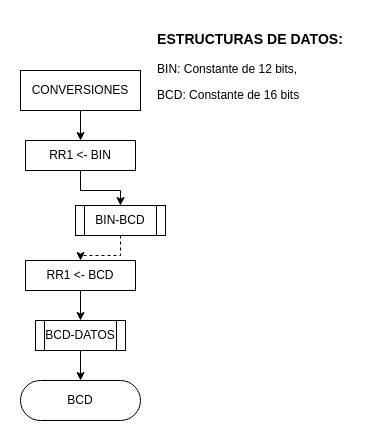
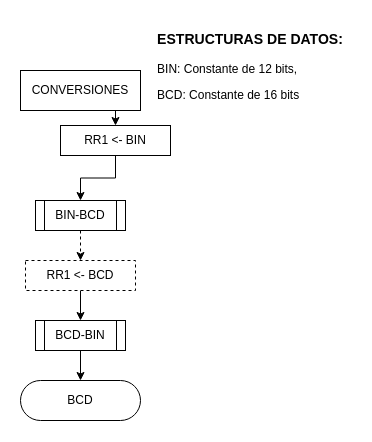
node "RR1 <- BIN": moved (81, 156) -> (116, 141)
node "BIN-BCD": moved (121, 221) -> (81, 216)
node "RR1 <- BCD": style solid -> dashed
node "BCD-DATOS": label "BCD-DATOS" -> "BCD-BIN"
